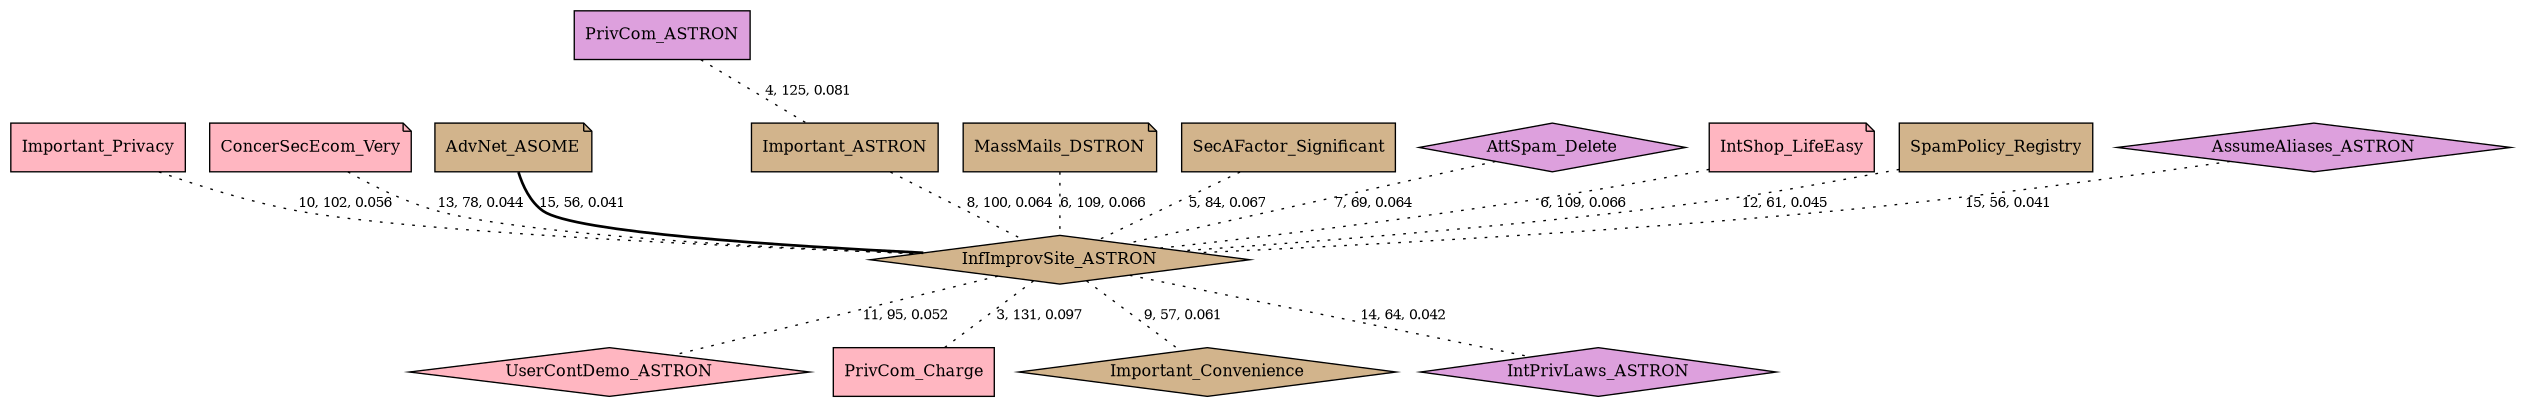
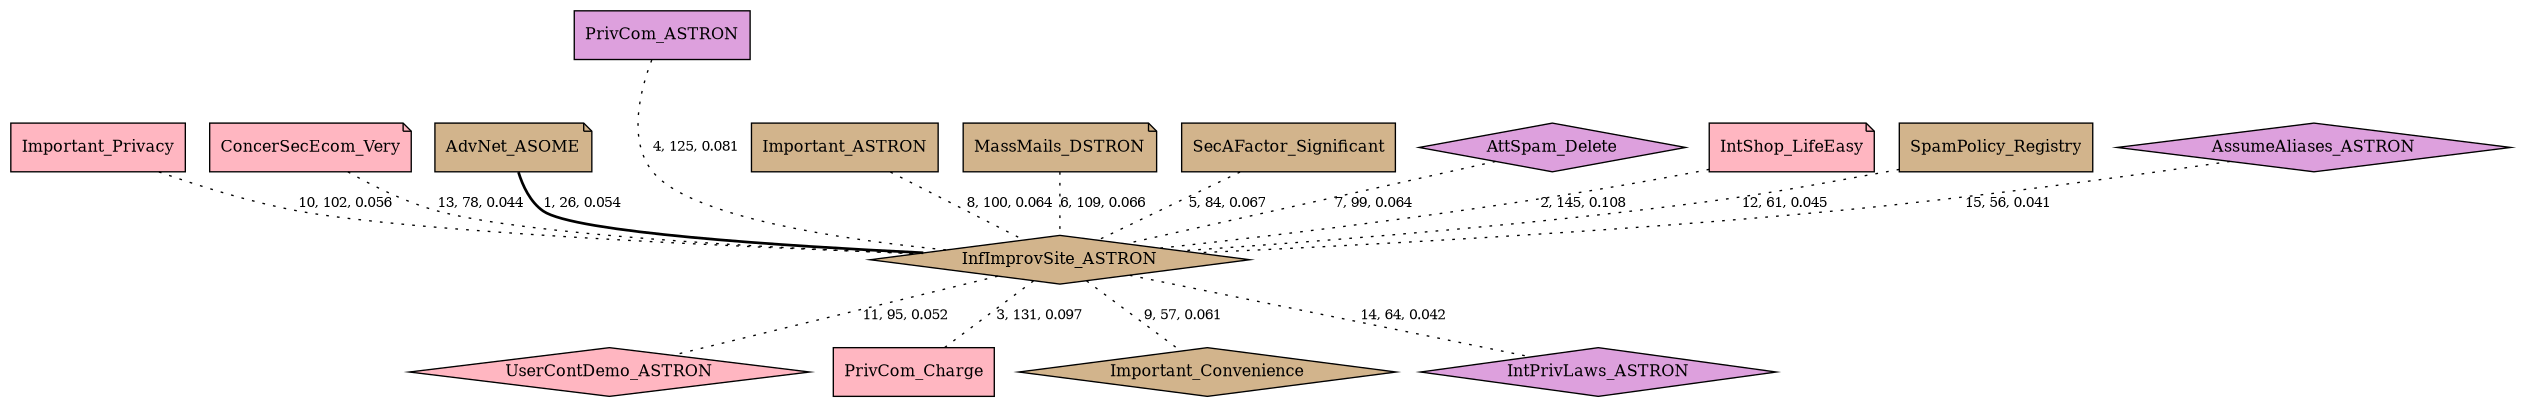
edge "PrivCom_ASTRON" -- "Important_ASTRON": now "PrivCom_ASTRON" -- "InfImprovSite_ASTRON"
edge "AdvNet_ASOME" -- "InfImprovSite_ASTRON": label "15, 56, 0.041" -> "1, 26, 0.054"
edge "AttSpam_Delete" -- "InfImprovSite_ASTRON": label "7, 69, 0.064" -> "7, 99, 0.064"
edge "IntShop_LifeEasy" -- "InfImprovSite_ASTRON": label "6, 109, 0.066" -> "2, 145, 0.108"
